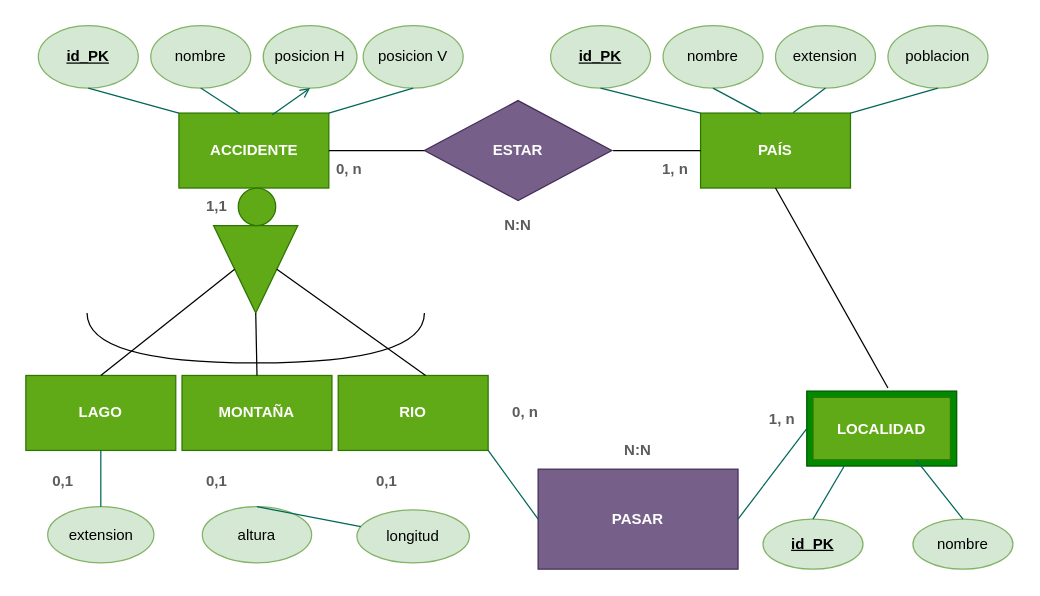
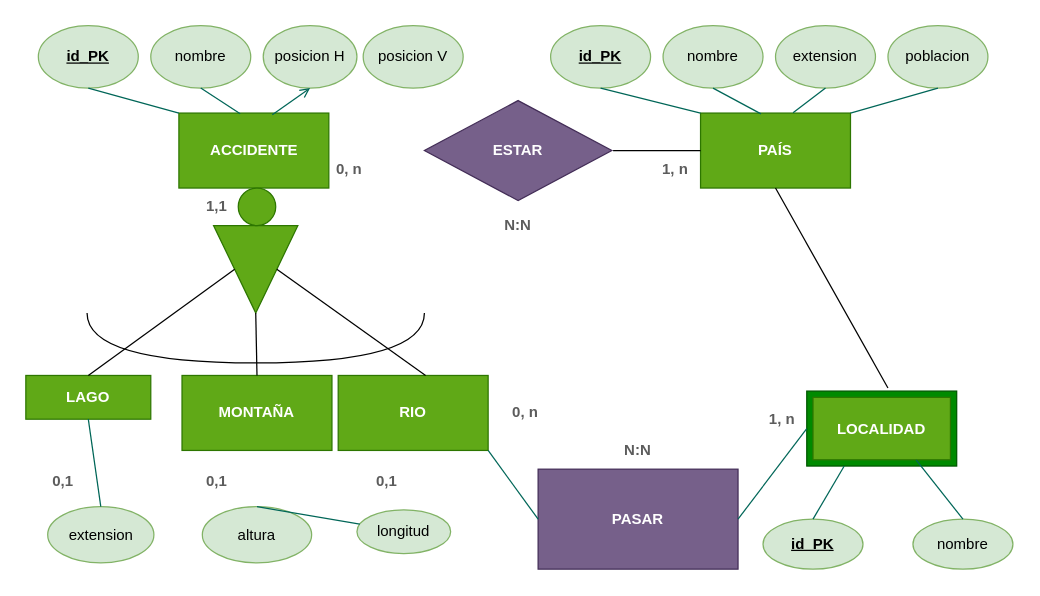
edge "posicion V" -- "ACCIDENTE": removed
edge "ACCIDENTE" -- "ESTAR": removed
node "LAGO": size 150x75 -> 125x44
node "longitud": size 113x53 -> 94x44
